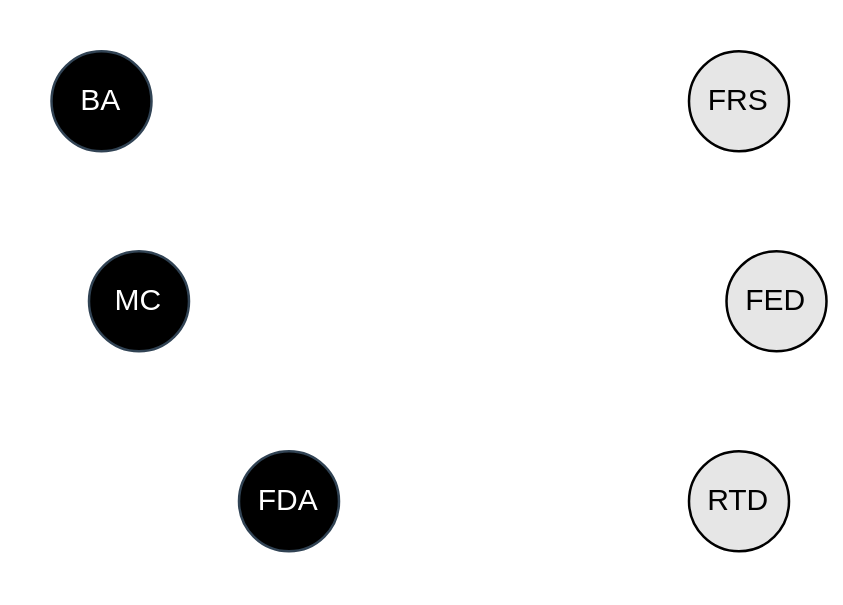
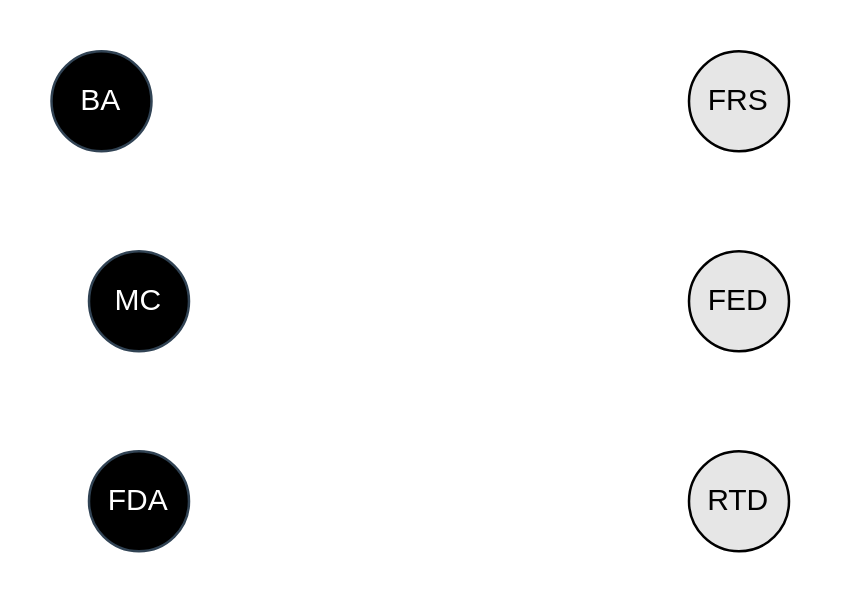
node "FED": moved (776, 301) -> (739, 301)
node "FDA": moved (289, 501) -> (139, 501)
